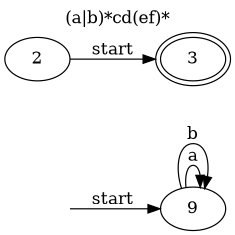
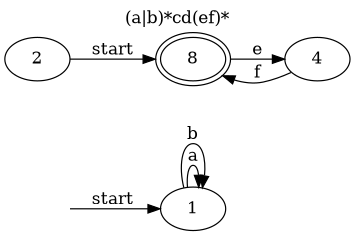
node "3": label "3" -> "8"
node "4": added
node "9": label "9" -> "1"
